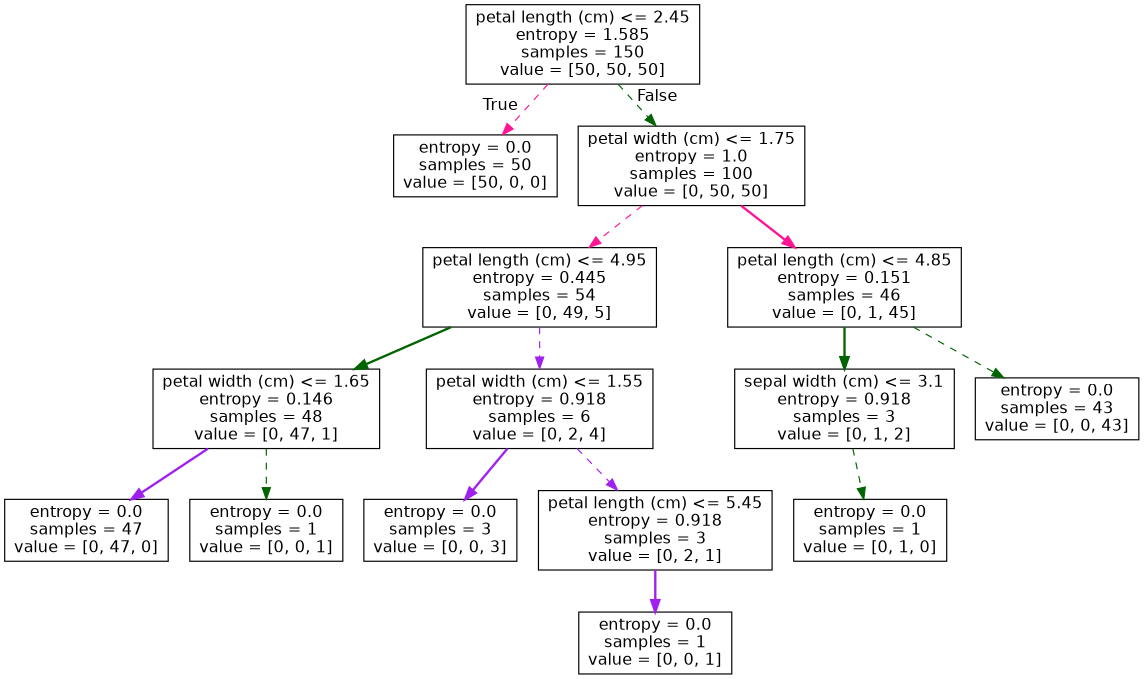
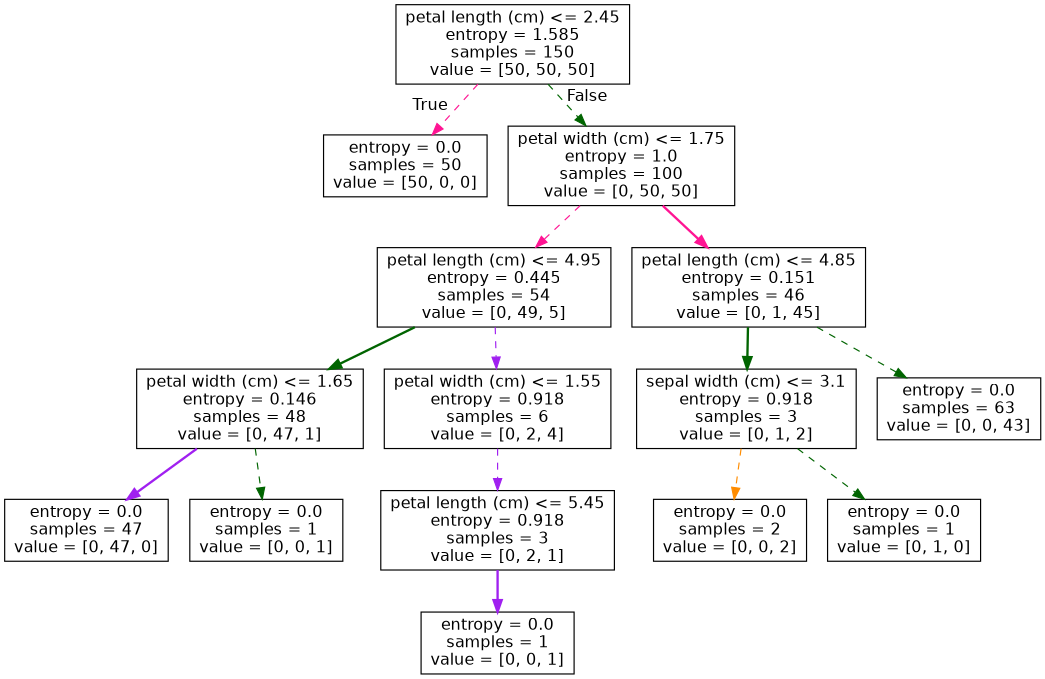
node "entropy = 0.0 samples = 43 value = [0, 0, 43]": label "entropy = 0.0 samples = 43 value = [0, 0, 43]" -> "entropy = 0.0 samples = 63 value = [0, 0, 43]"
node "entropy = 0.0 samples = 3 value = [0, 0, 3]": removed
node "entropy = 0.0 samples = 2 value = [0, 0, 2]": added
